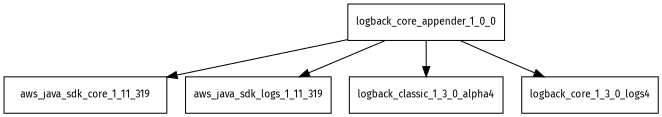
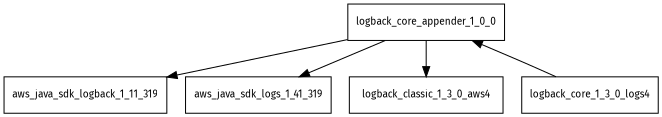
edge "logback_core_appender_1_0_0" -> "logback_core_1_3_0_logs4": reversed
node "aws_java_sdk_core_1_11_319": label "aws_java_sdk_core_1_11_319" -> "aws_java_sdk_logback_1_11_319"
node "aws_java_sdk_logs_1_11_319": label "aws_java_sdk_logs_1_11_319" -> "aws_java_sdk_logs_1_41_319"
node "logback_classic_1_3_0_alpha4": label "logback_classic_1_3_0_alpha4" -> "logback_classic_1_3_0_aws4"
